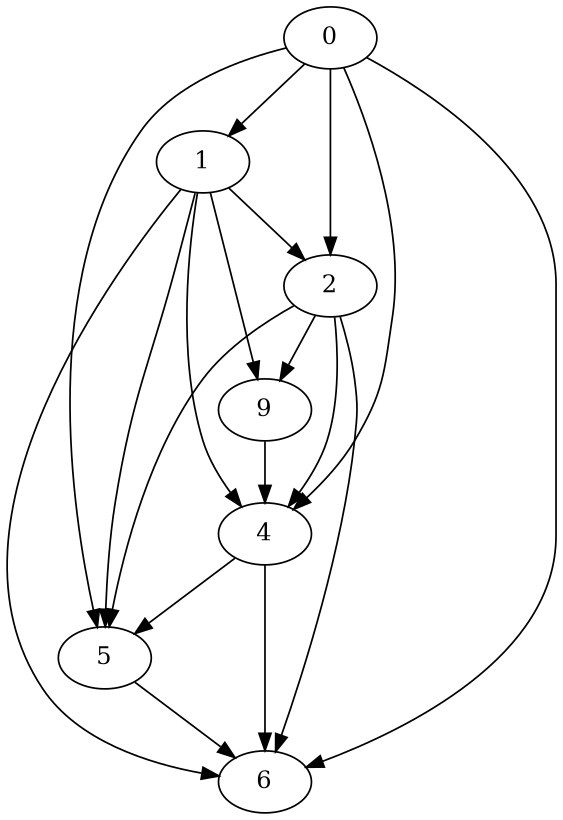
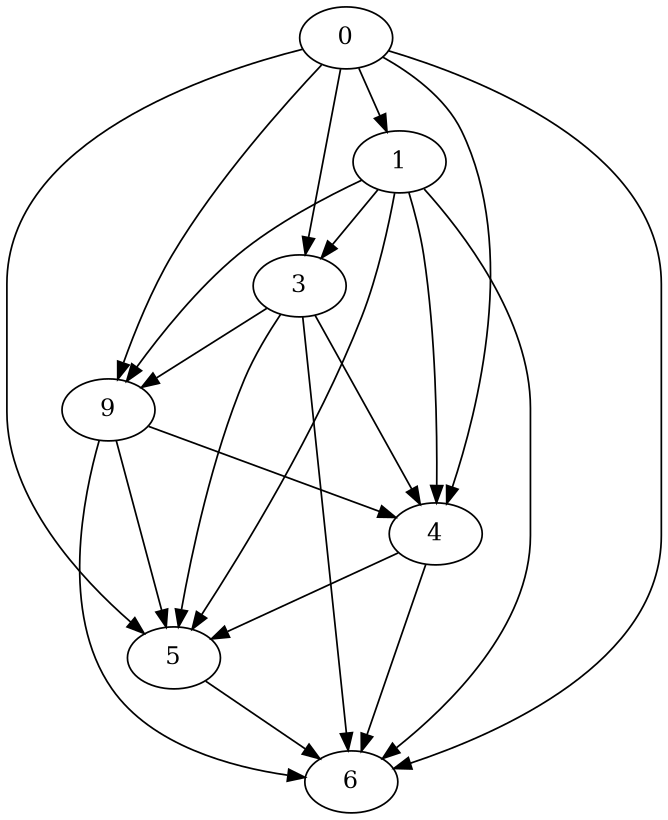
edge "0" -> "9": added
node "2": label "2" -> "3"
edge "9" -> "5": added
edge "9" -> "6": added
